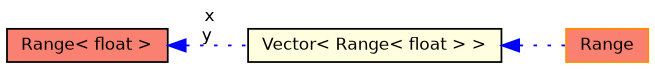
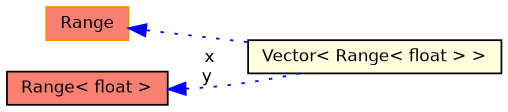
edge "Range" -> "Vector< Range< float > >": reversed
